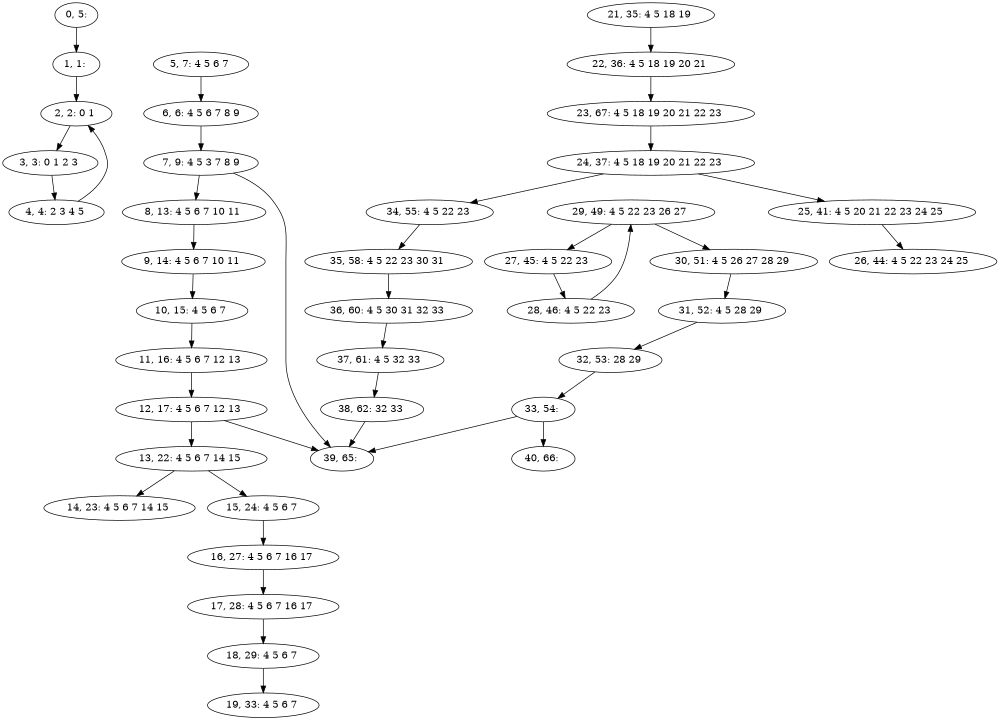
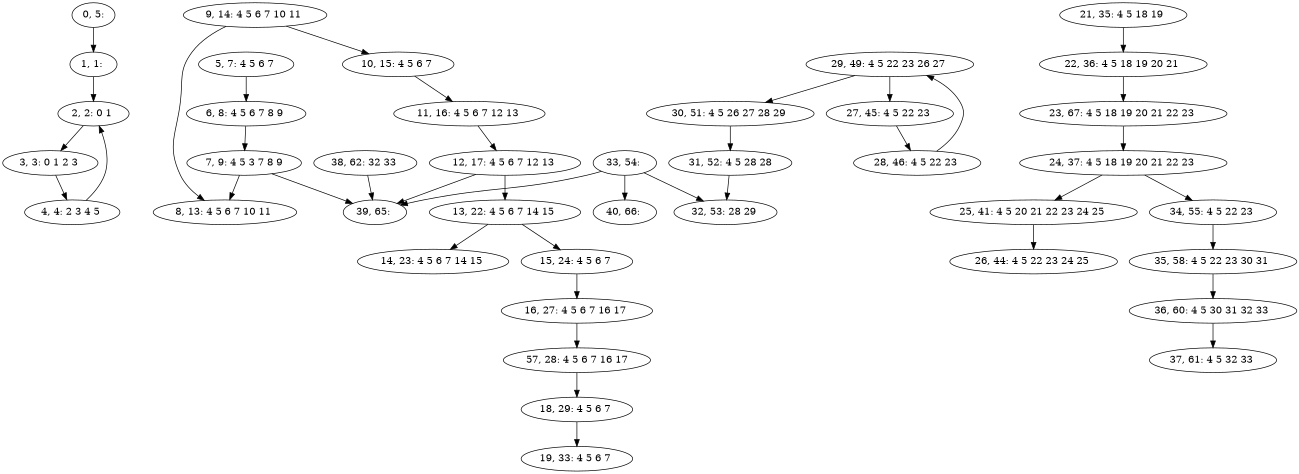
node "6, 6: 4 5 6 7 8 9": label "6, 6: 4 5 6 7 8 9" -> "6, 8: 4 5 6 7 8 9"
edge "8, 13: 4 5 6 7 10 11" -> "9, 14: 4 5 6 7 10 11": reversed
node "31, 52: 4 5 28 29": label "31, 52: 4 5 28 29" -> "31, 52: 4 5 28 28"
edge "37, 61: 4 5 32 33" -> "38, 62: 32 33": removed
edge "32, 53: 28 29" -> "33, 54:": reversed
node "17, 28: 4 5 6 7 16 17": label "17, 28: 4 5 6 7 16 17" -> "57, 28: 4 5 6 7 16 17"
